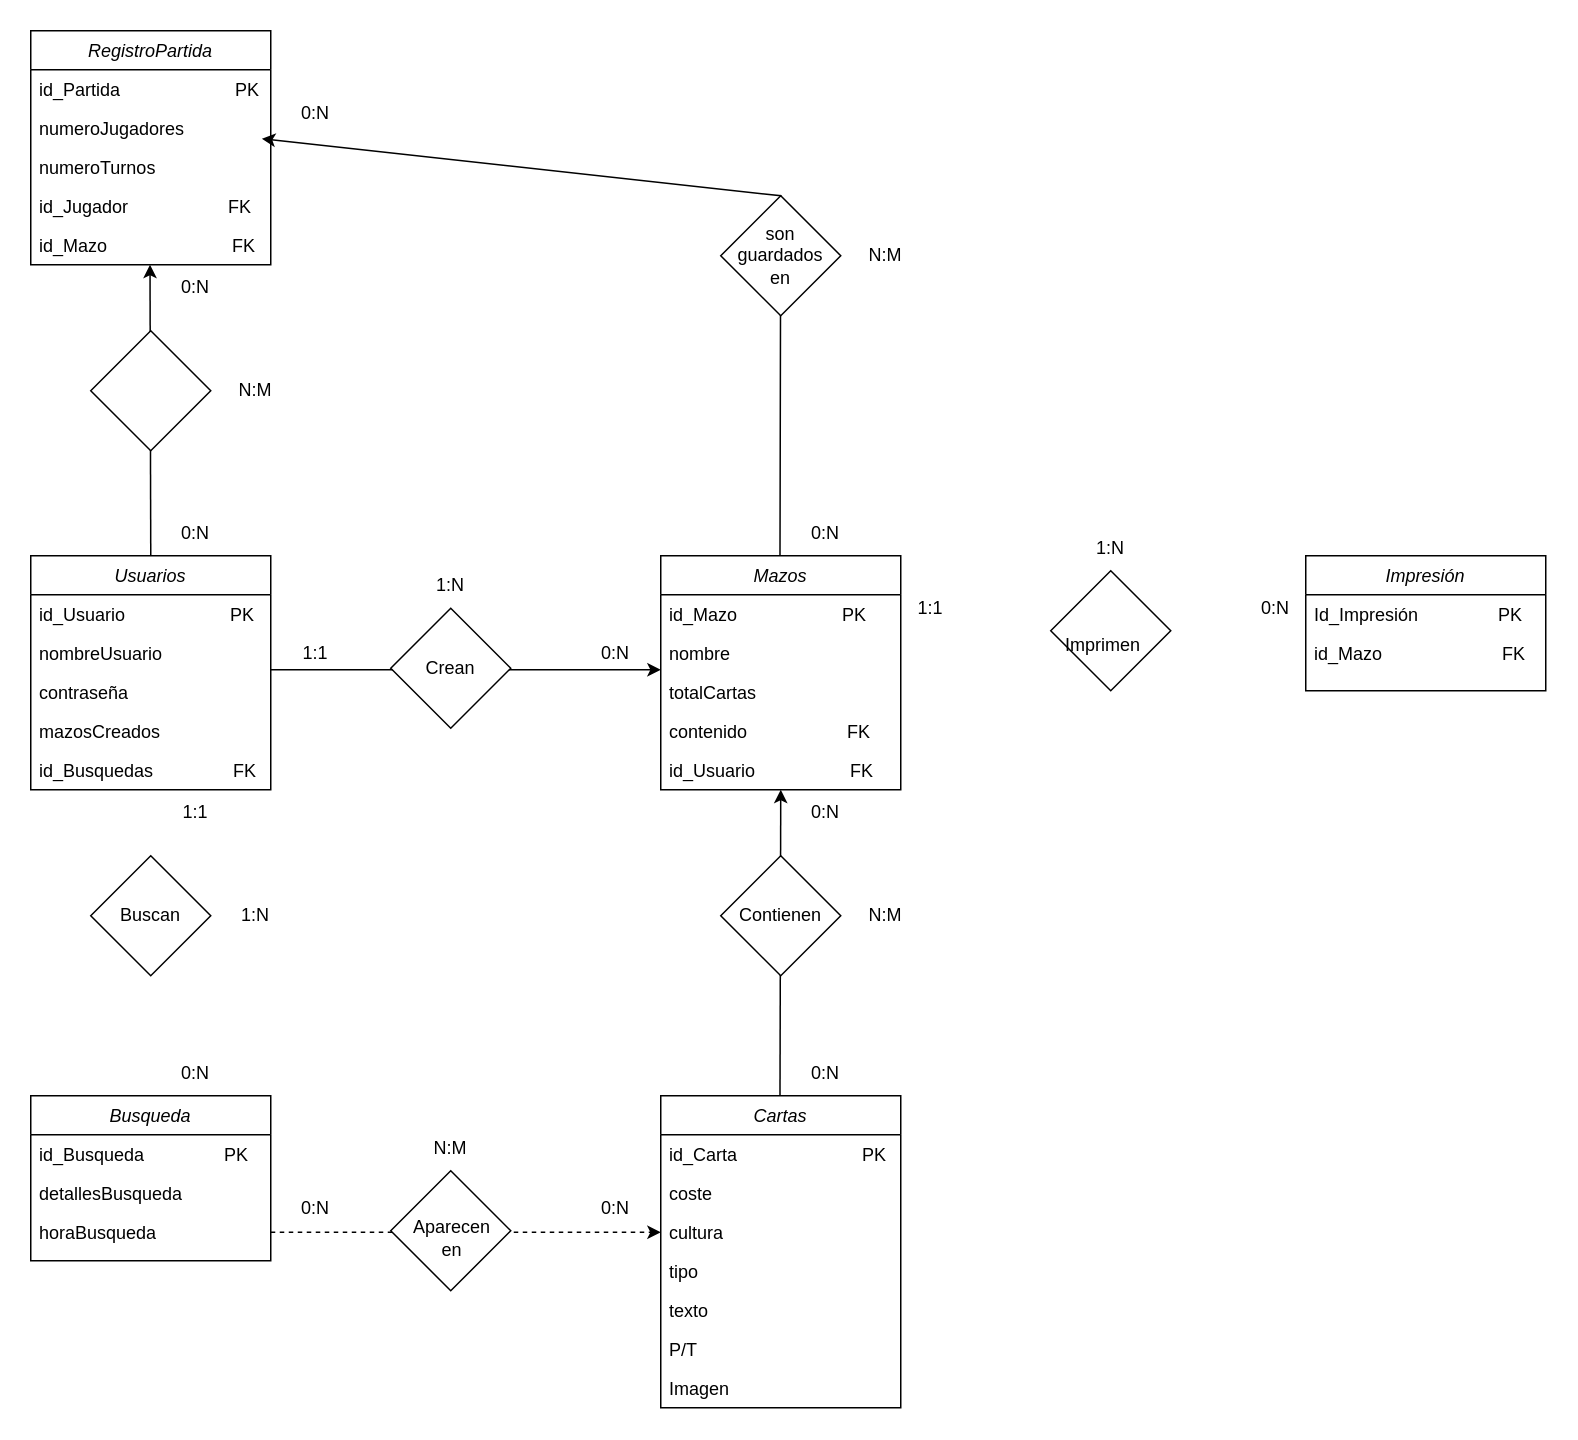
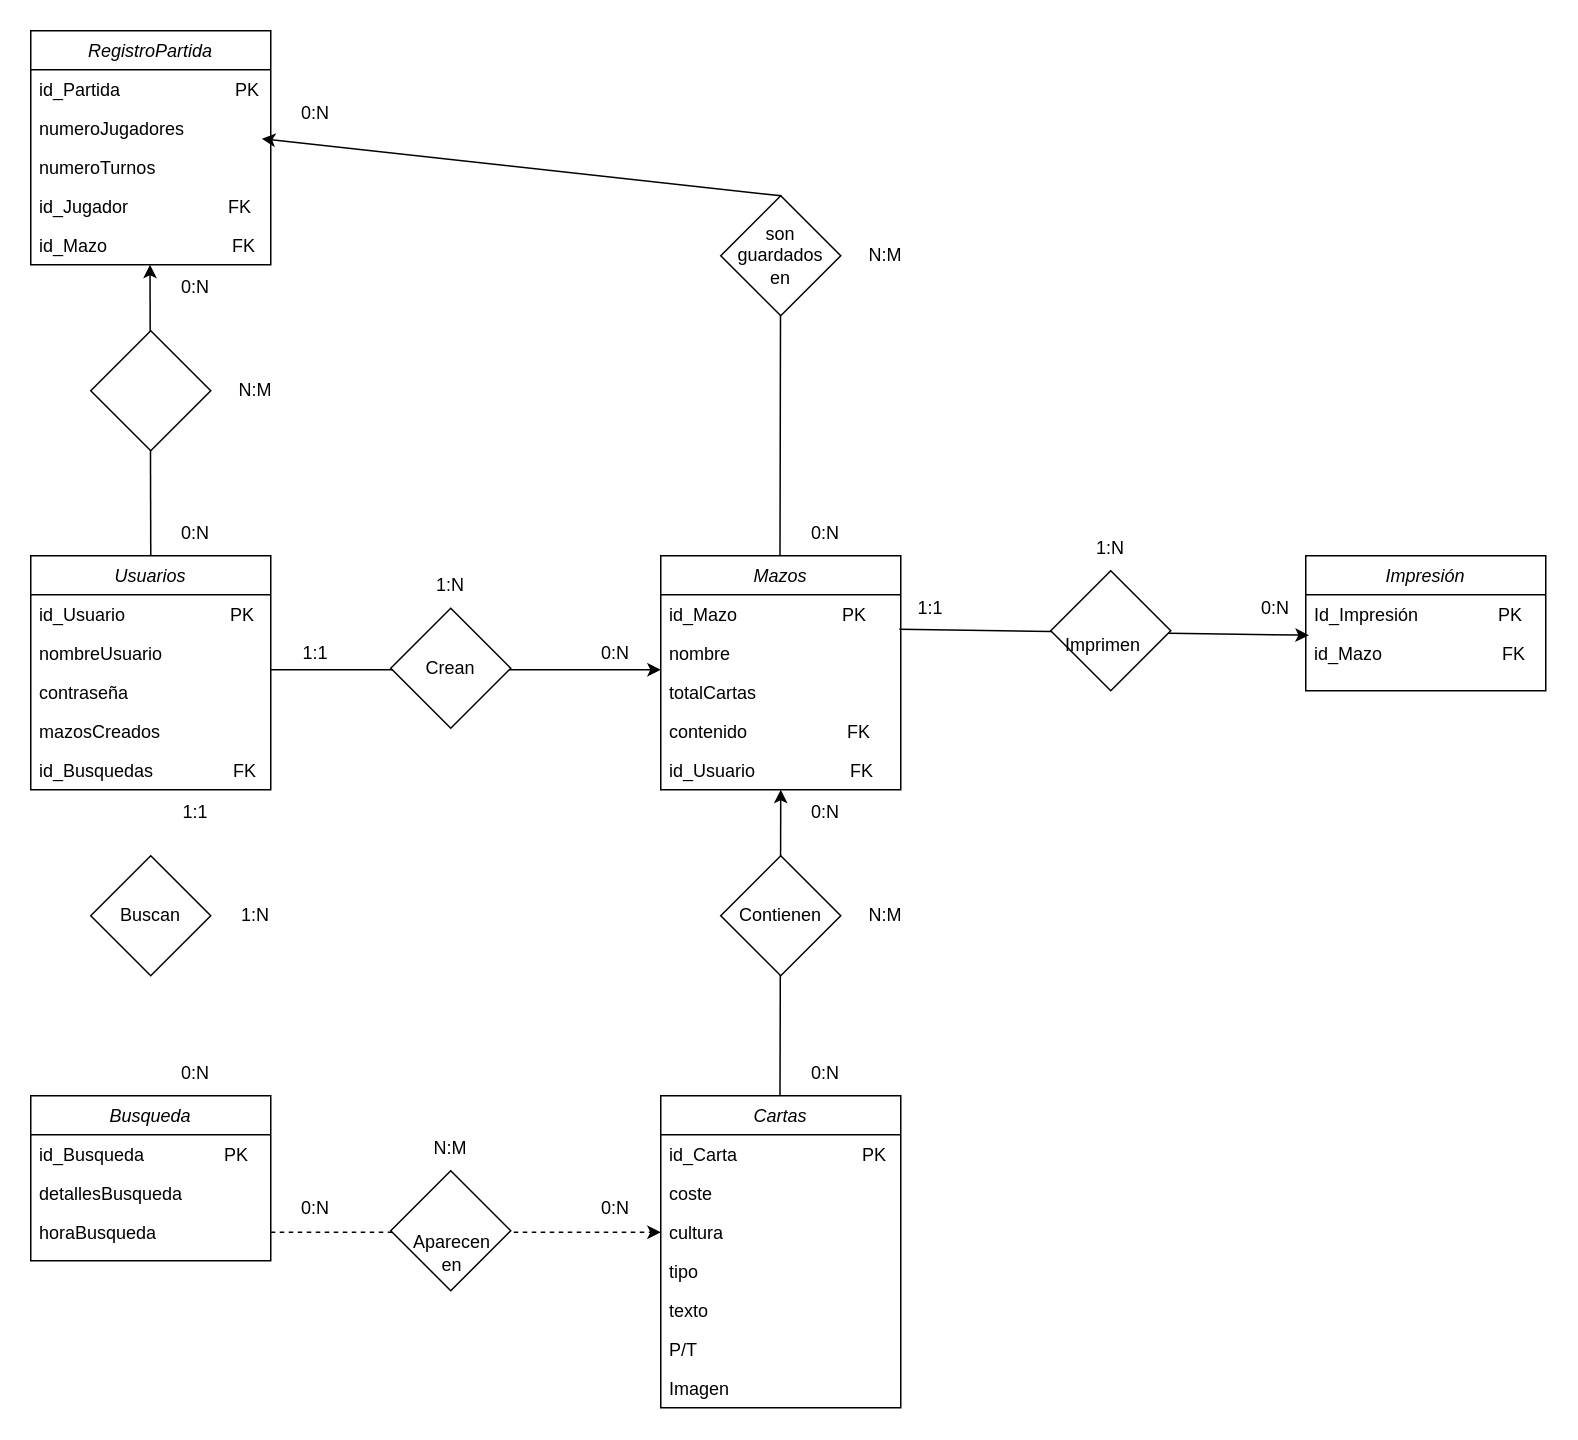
edge "nombre" -> "Id_Impresión PK": added
node "Aparecen en": moved (452, 1238) -> (452, 1253)
